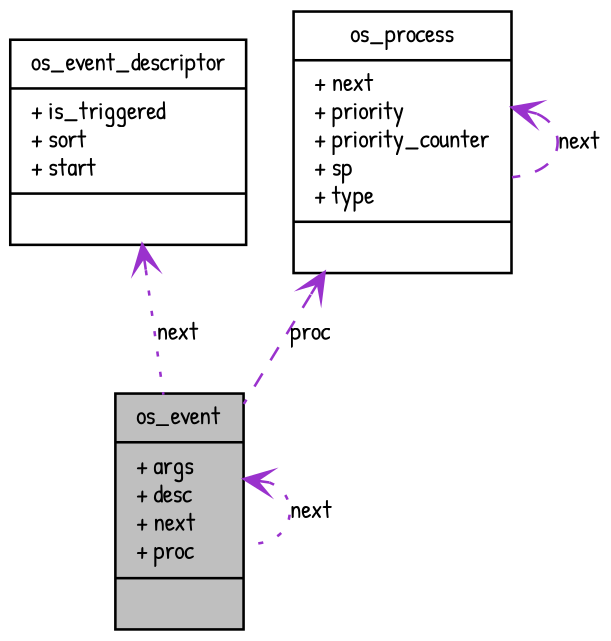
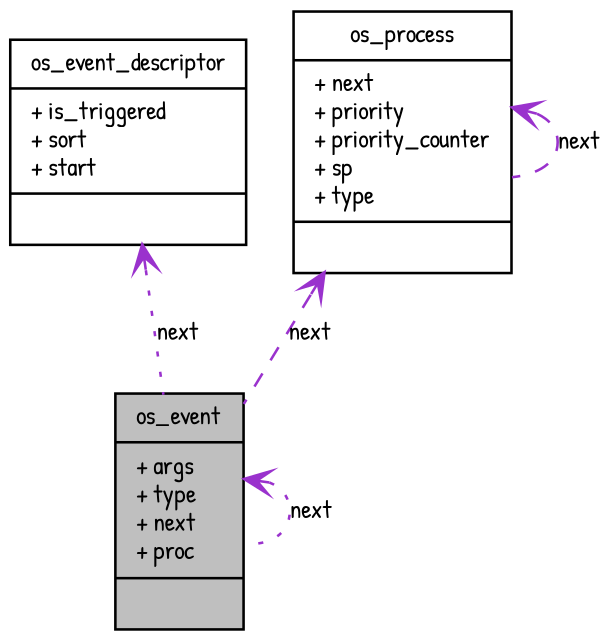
edge "os_event" -> "os_process": label "proc" -> "next"
node "os_event": text "+ desc" -> "+ type"
